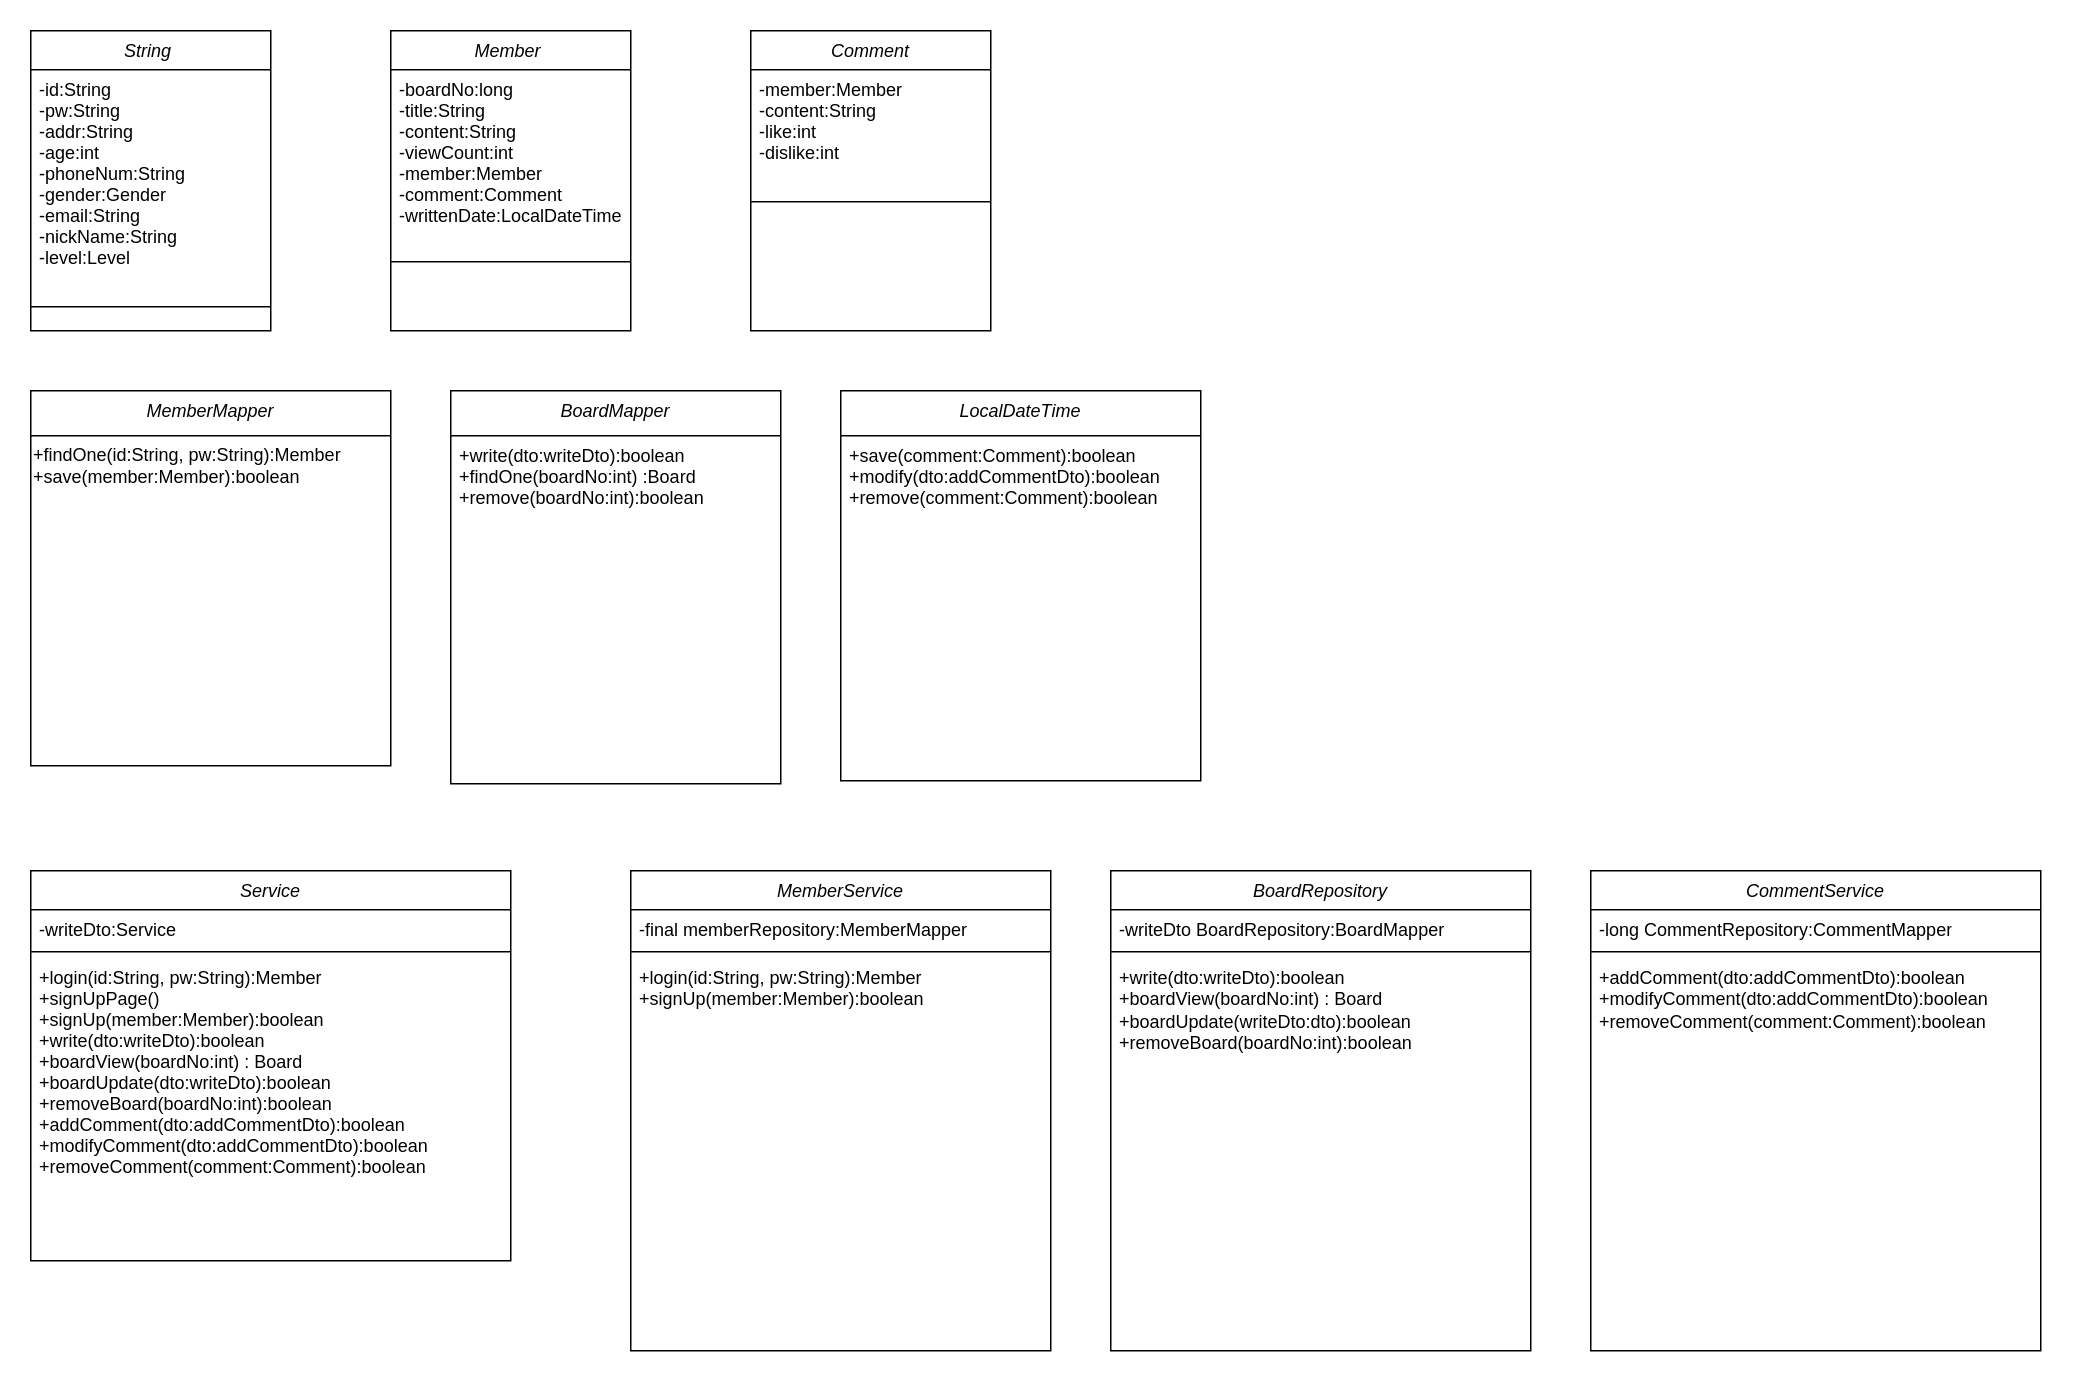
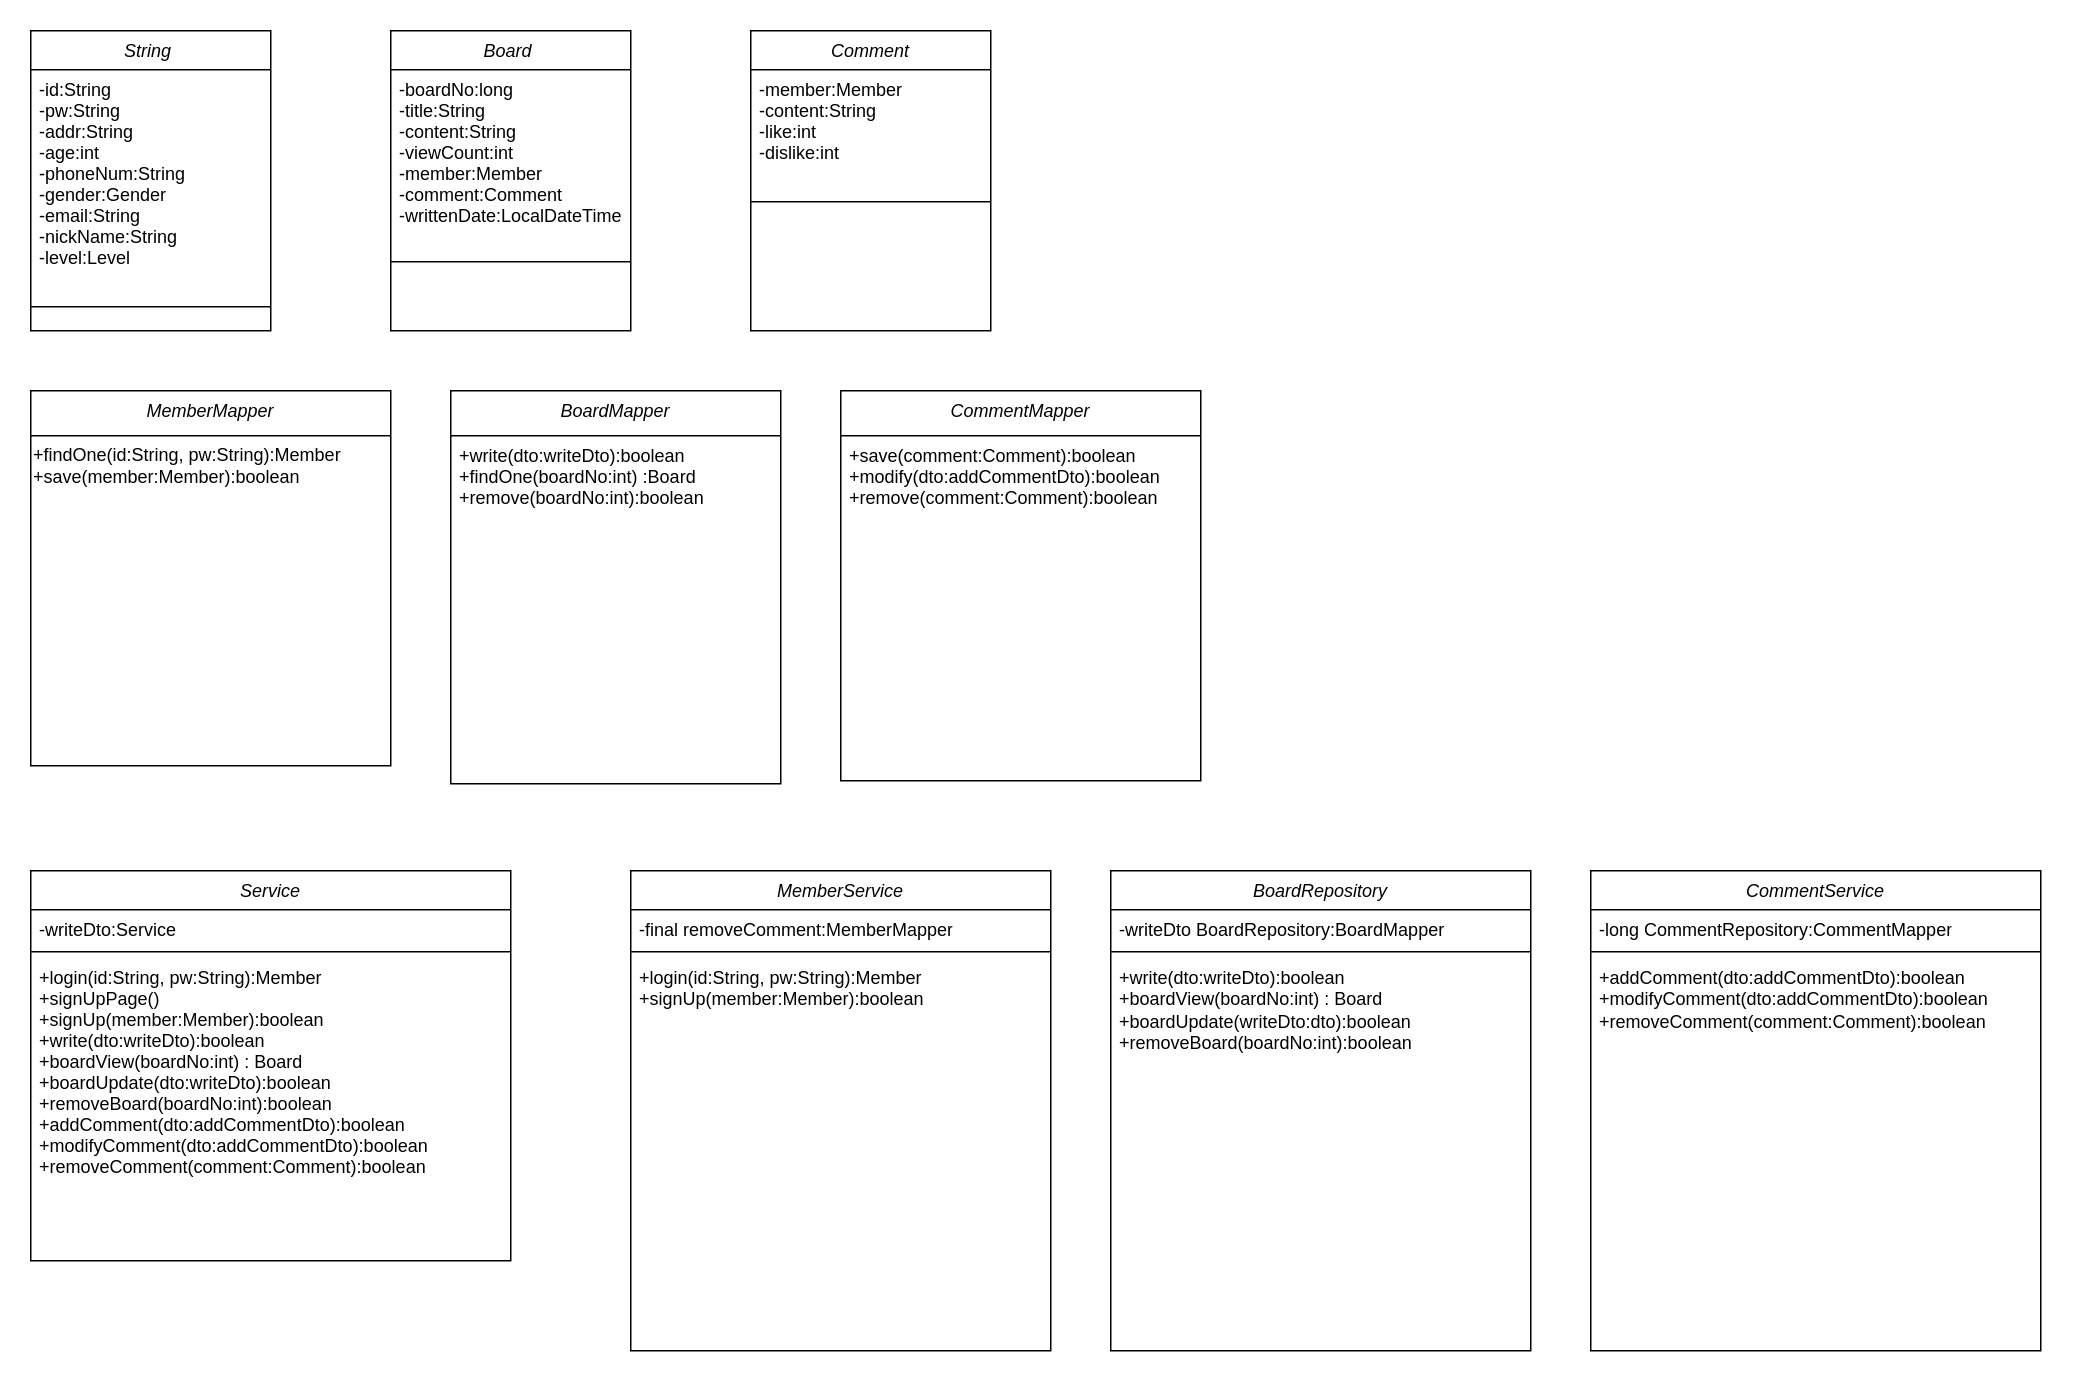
node "Member": label "Member" -> "Board"
node "LocalDateTime": label "LocalDateTime" -> "CommentMapper"
node "-final memberRepository:MemberMapper": label "-final memberRepository:MemberMapper" -> "-final removeComment:MemberMapper"
